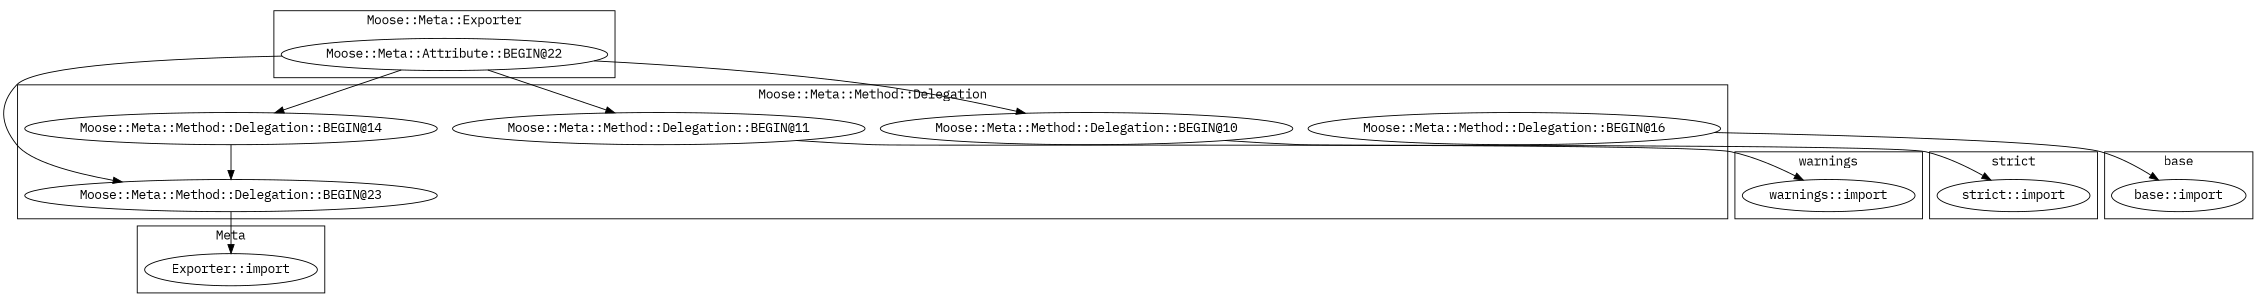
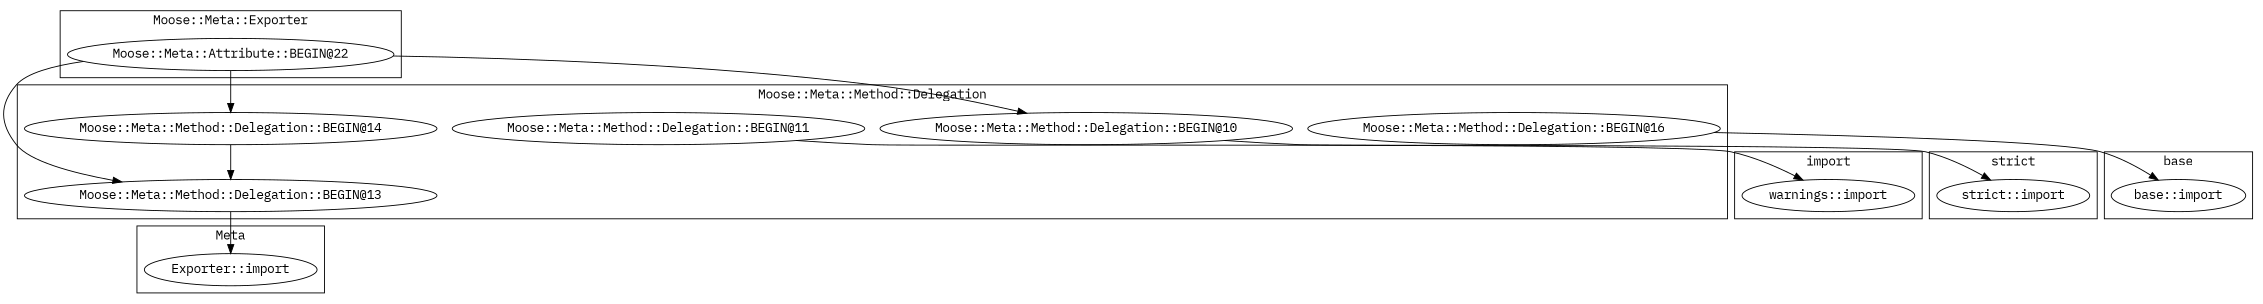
edge "Moose::Meta::Attribute::BEGIN@22" -> "Moose::Meta::Method::Delegation::BEGIN@11": removed
cluster "warnings": label "warnings" -> "import"
node "Moose::Meta::Method::Delegation::BEGIN@23": label "Moose::Meta::Method::Delegation::BEGIN@23" -> "Moose::Meta::Method::Delegation::BEGIN@13"
